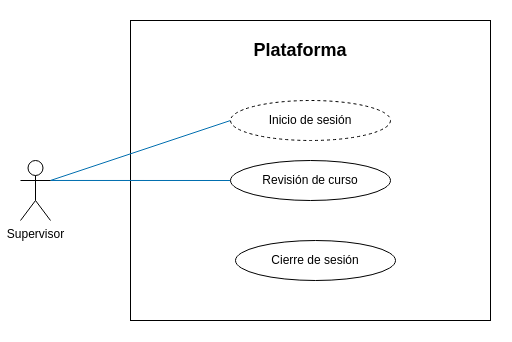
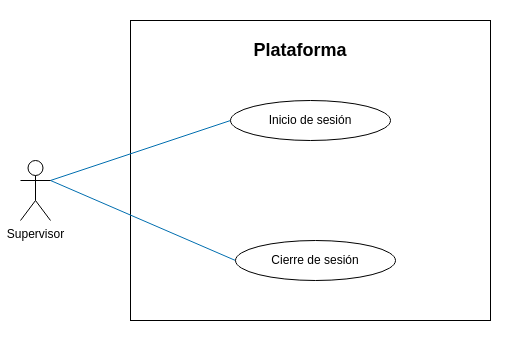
node "Inicio de sesión": style dashed -> solid
edge "Revisión de curso" -- "Supervisor": removed
node "Revisión de curso": removed
edge "Supervisor" -- "Cierre de sesión": added
